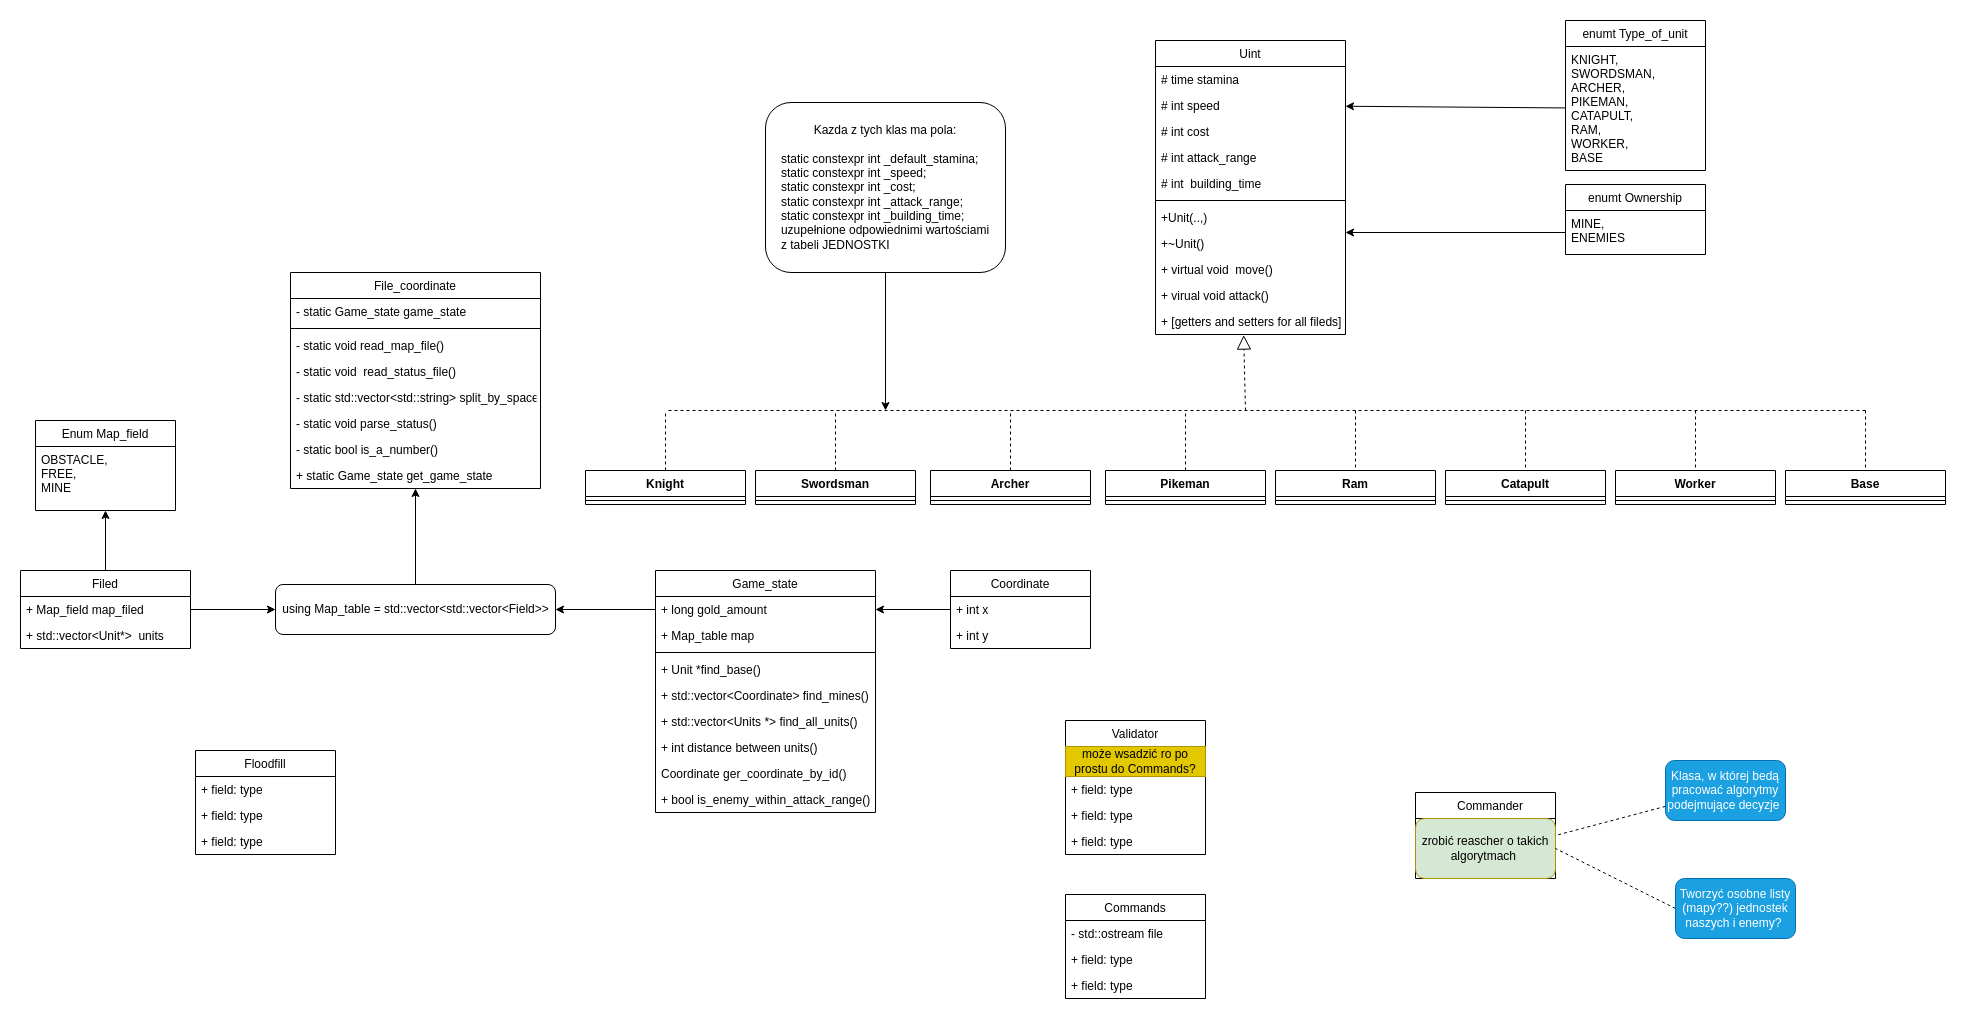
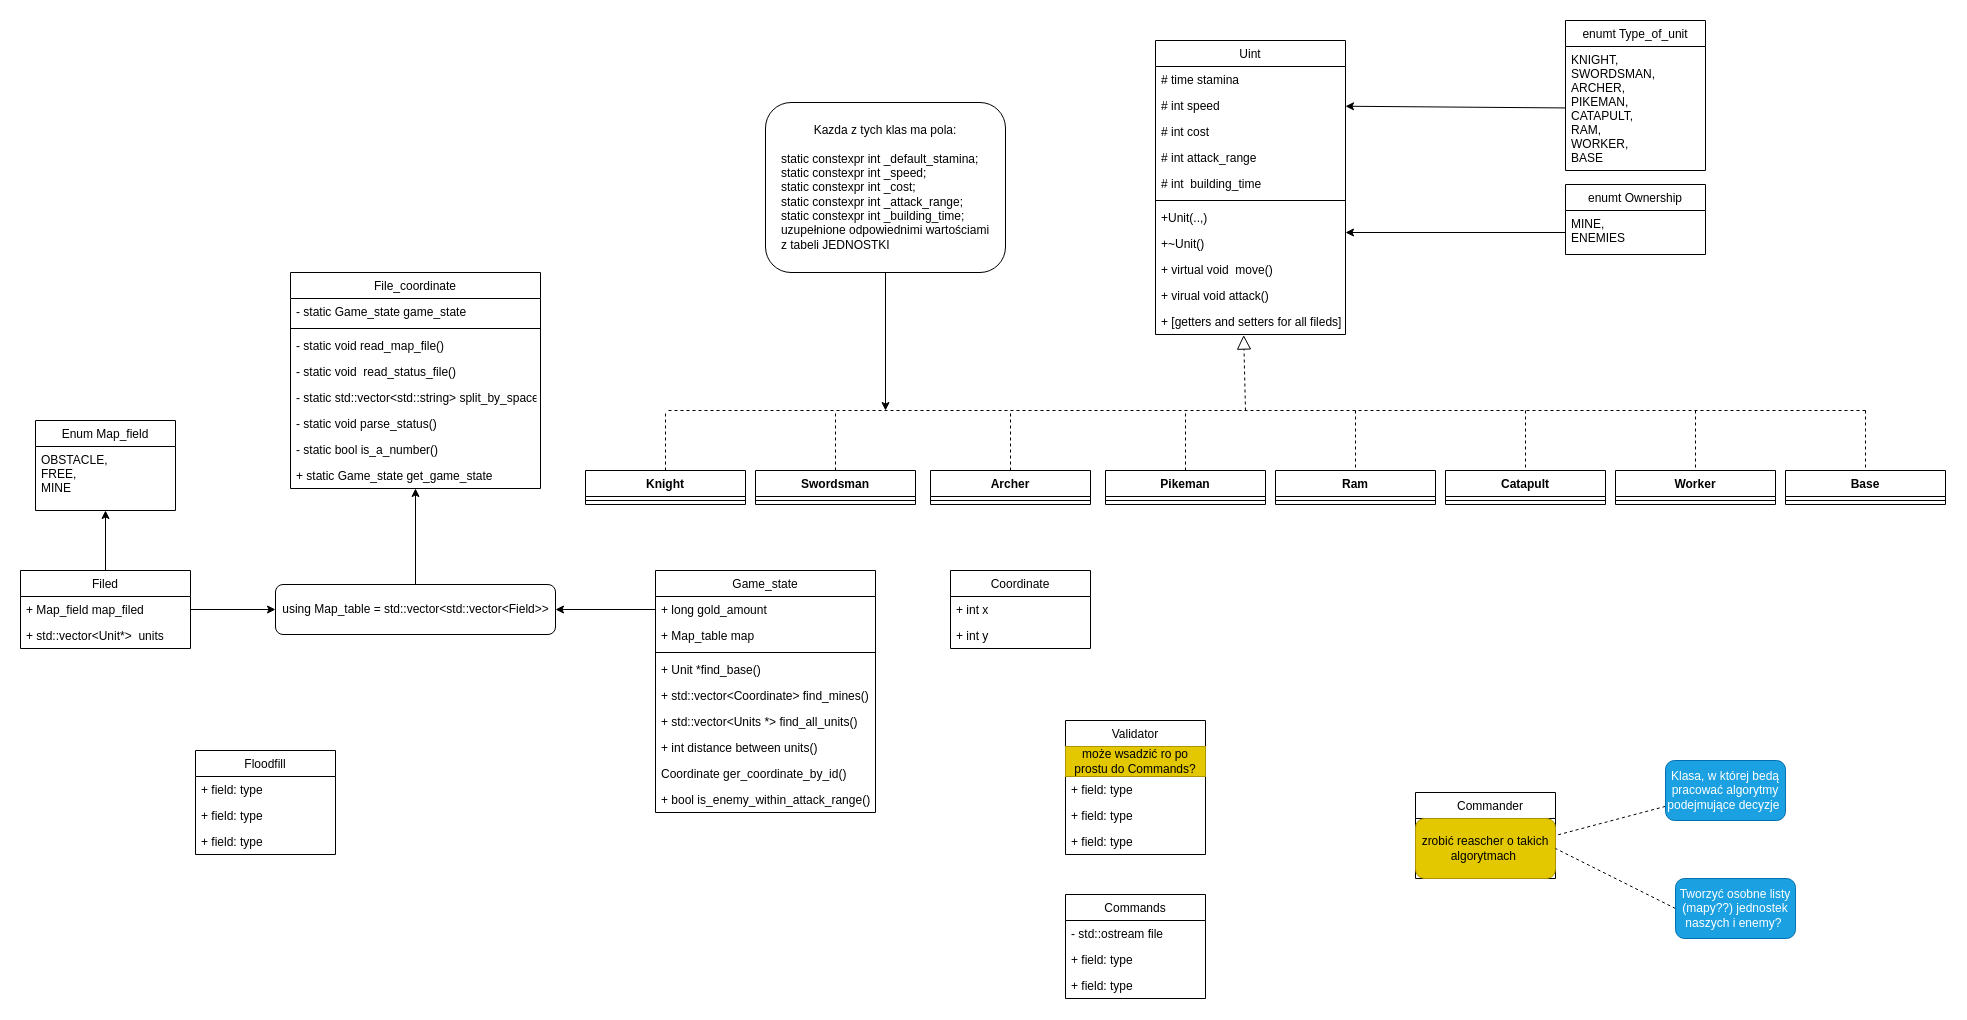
edge "+ int x" -> "+ long gold_amount": removed
node "zrobić reascher o takich algorytmach": fillcolor #d5e8d4 -> #e3c800
